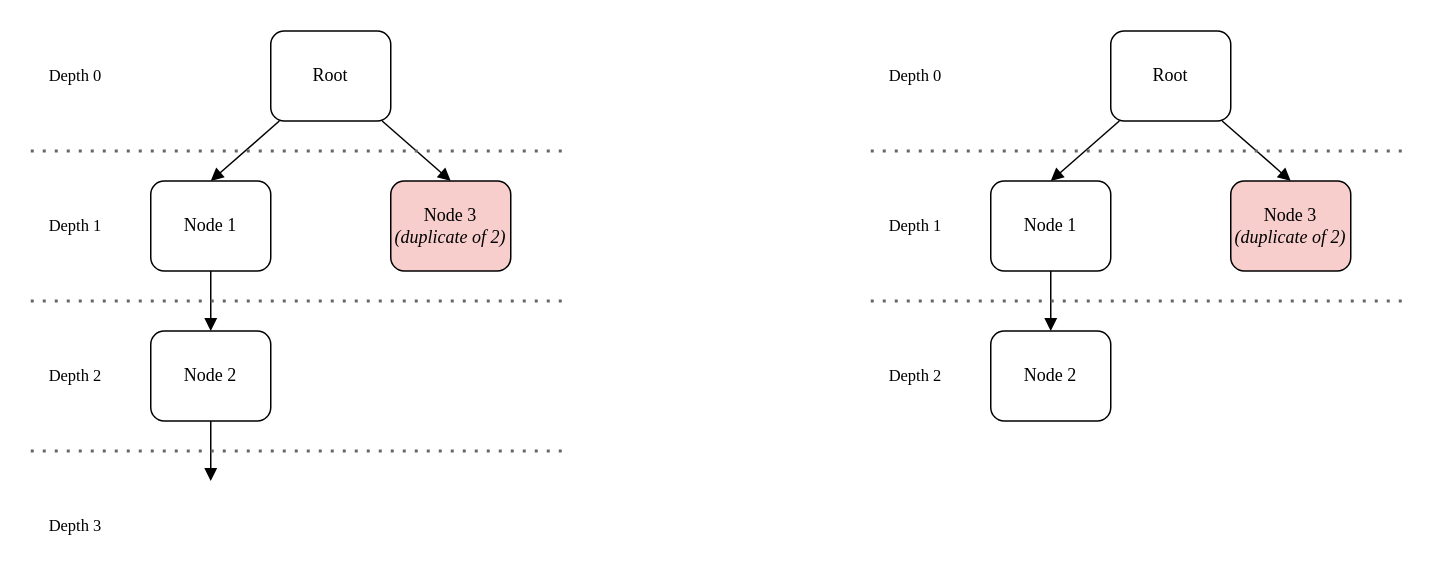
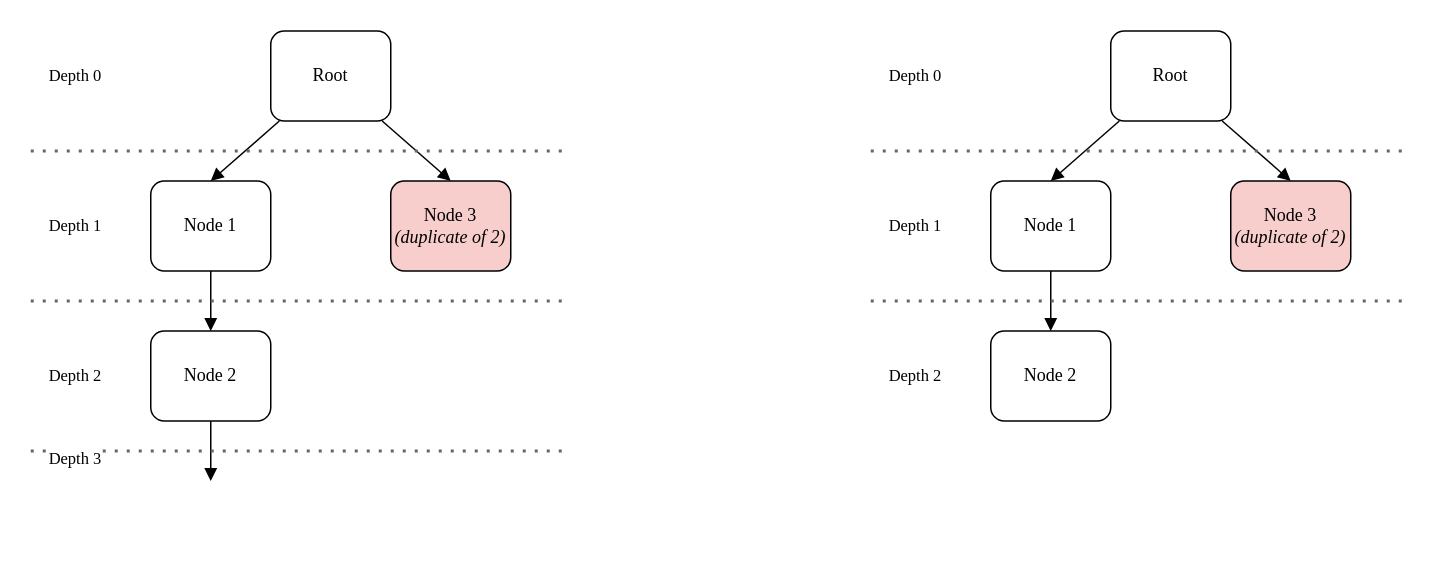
node "Depth 3": moved (76, 526) -> (76, 458)
